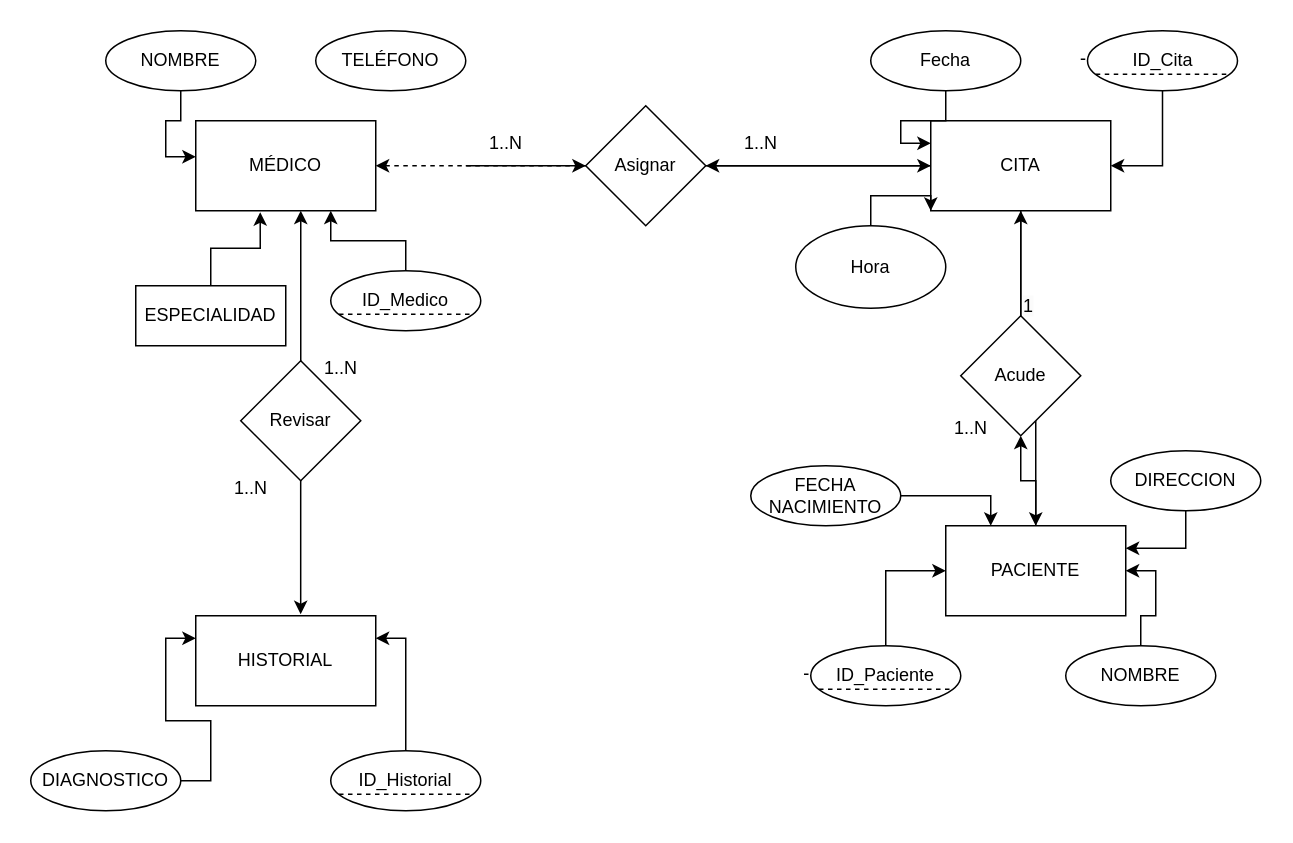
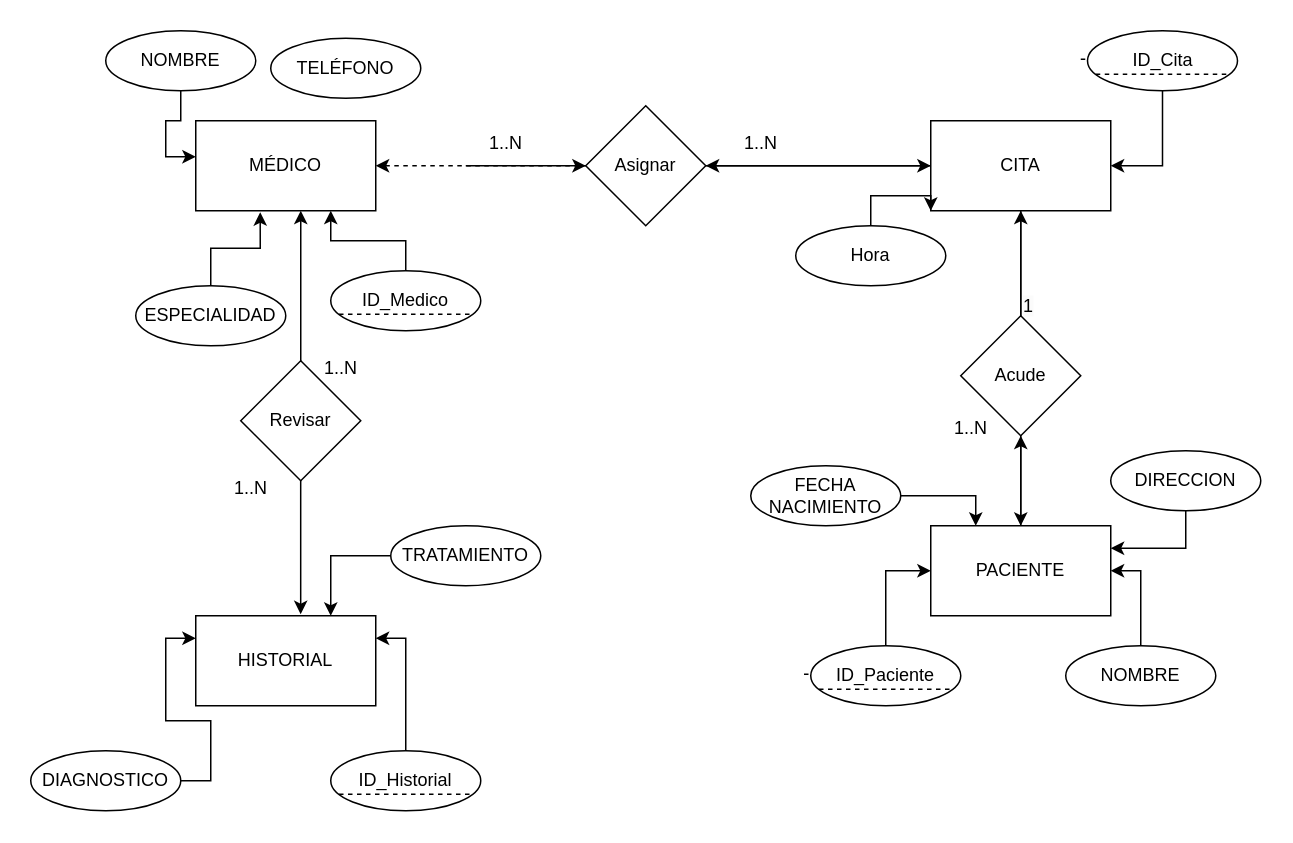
node "TELÉFONO": moved (391, 61) -> (346, 68)
node "Fecha": removed
edge "Fecha" -> "CITA": removed
node "Hora": size 150x83 -> 150x60
node "ESPECIALIDAD": shape rectangle -> ellipse
edge "TRATAMIENTO" -> "HISTORIAL": added
node "TRATAMIENTO": added
node "PACIENTE": moved (1036, 571) -> (1021, 571)
